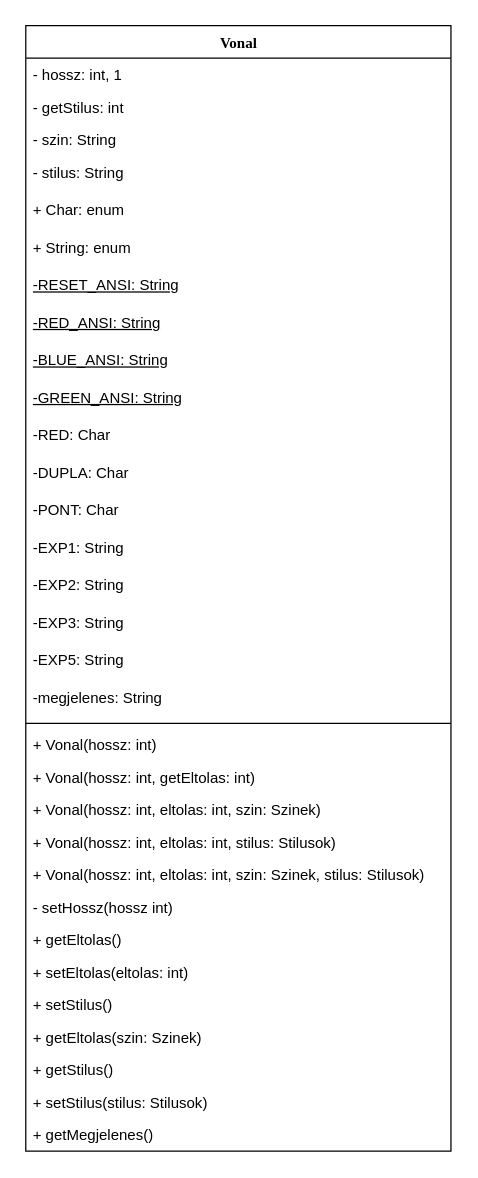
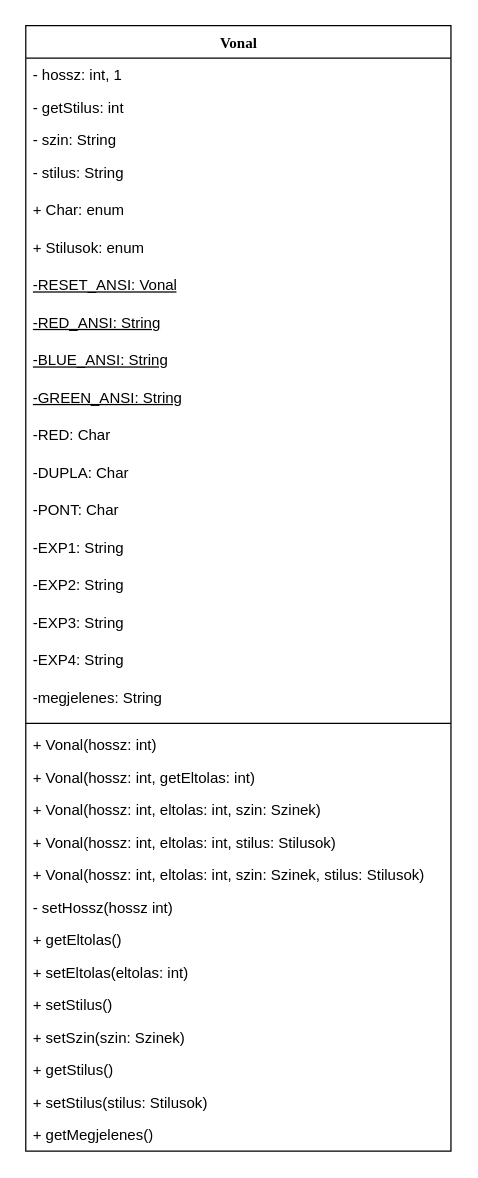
node "+ String: enum": label "+ String: enum" -> "+ Stilusok: enum"
node "-RESET_ANSI: String": label "-RESET_ANSI: String" -> "-RESET_ANSI: Vonal"
node "-EXP5: String": label "-EXP5: String" -> "-EXP4: String"
node "+ getEltolas(szin: Szinek)": label "+ getEltolas(szin: Szinek)" -> "+ setSzin(szin: Szinek)"
